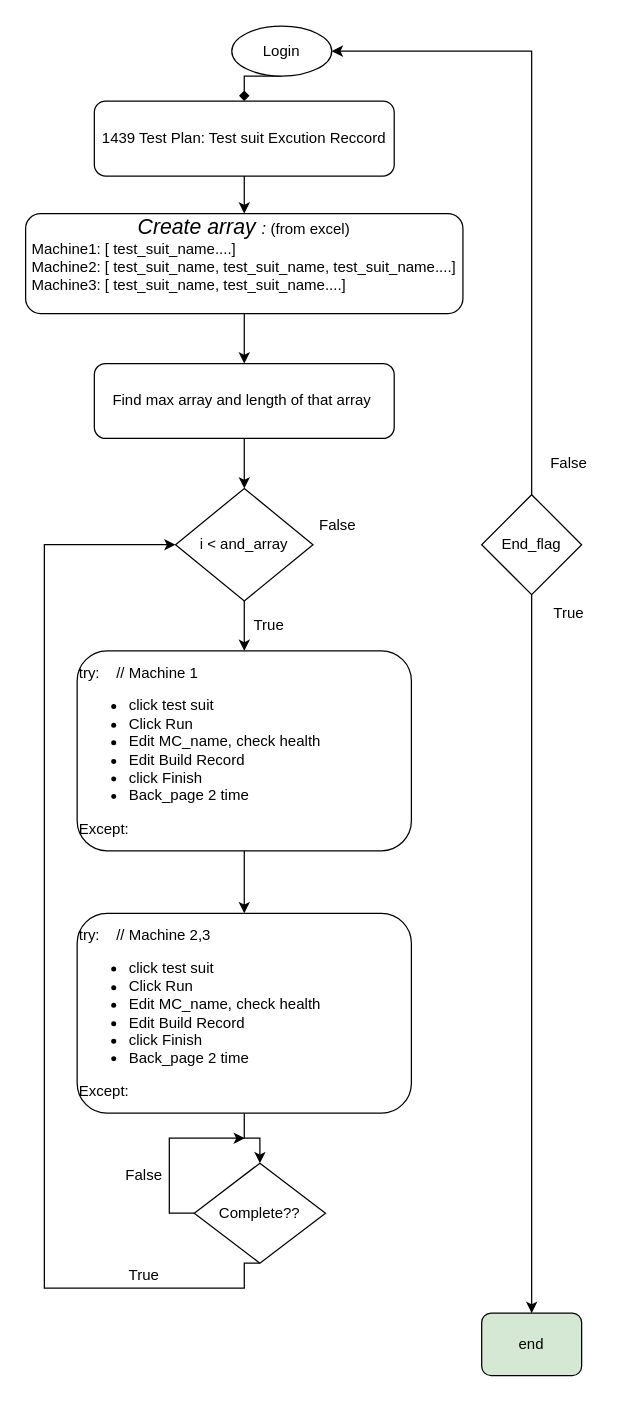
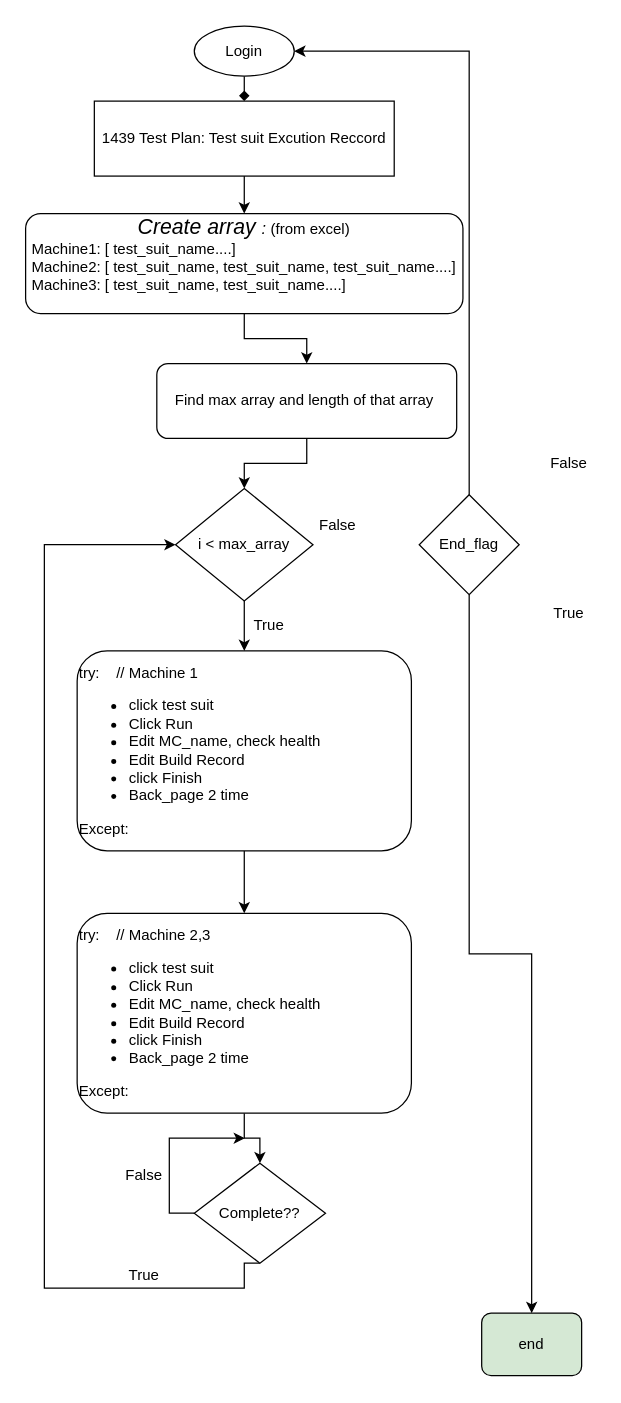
node "Login": moved (282, 51) -> (244, 51)
node "1439 Test Plan: Test suit Excution Reccord": shape rounded rectangle -> rectangle
node "Find max array and length of that array": moved (244, 401) -> (307, 401)
node "i < and_array": label "i < and_array" -> "i < max_array"
node "End_flag": moved (532, 544) -> (469, 544)
